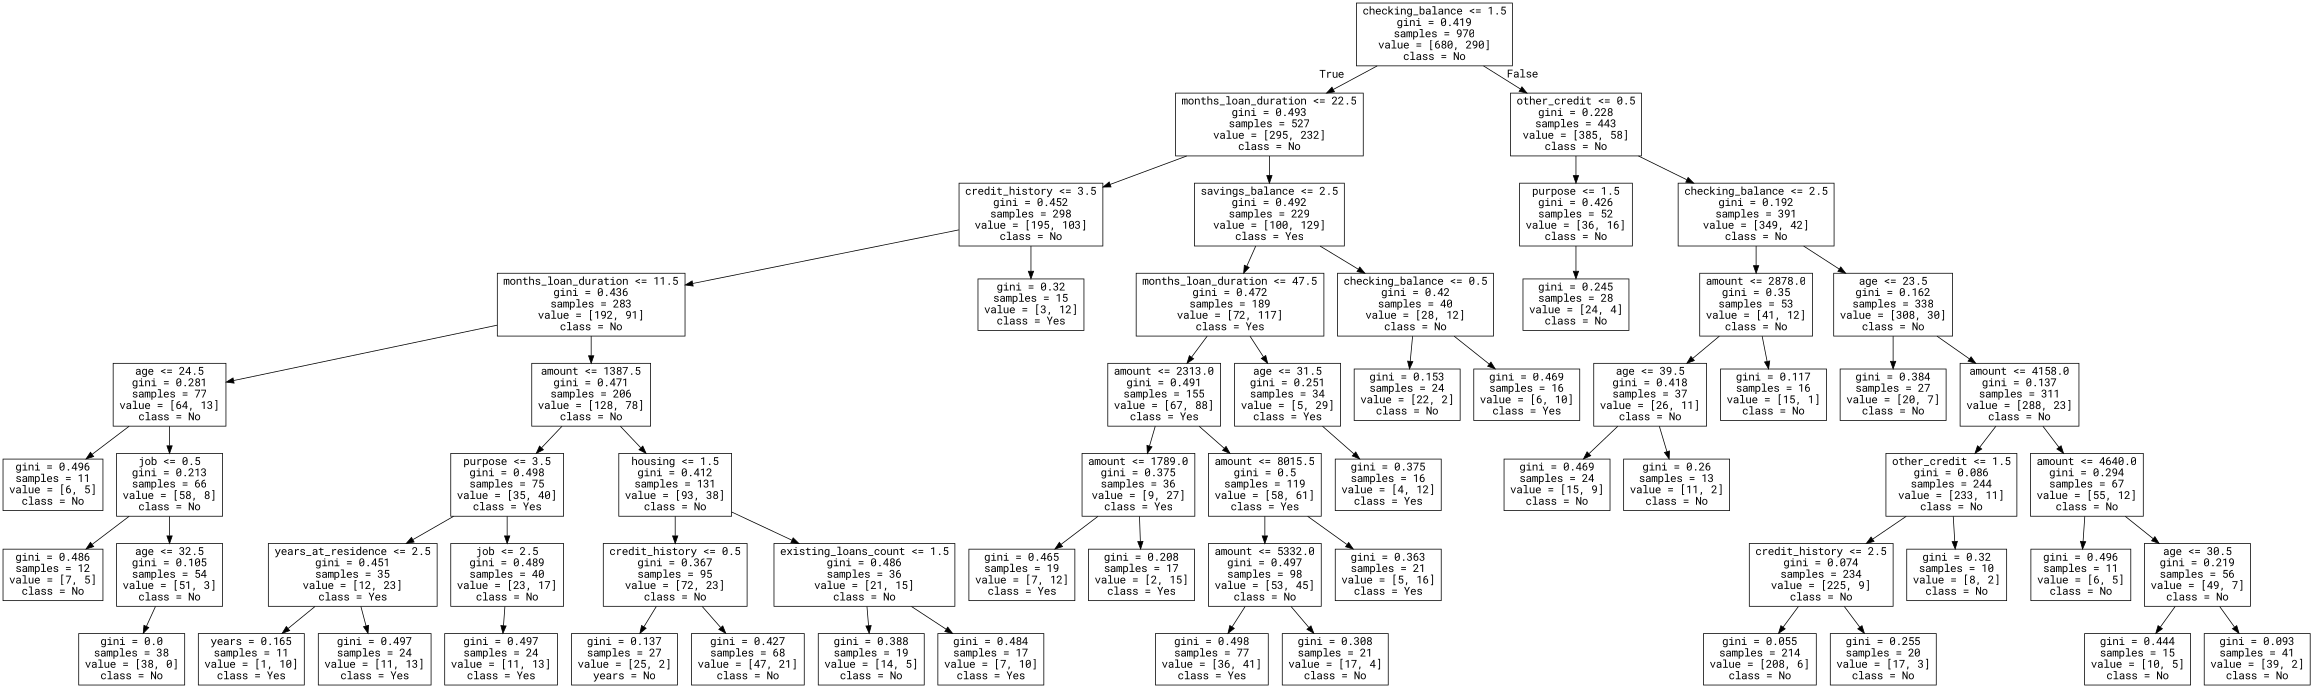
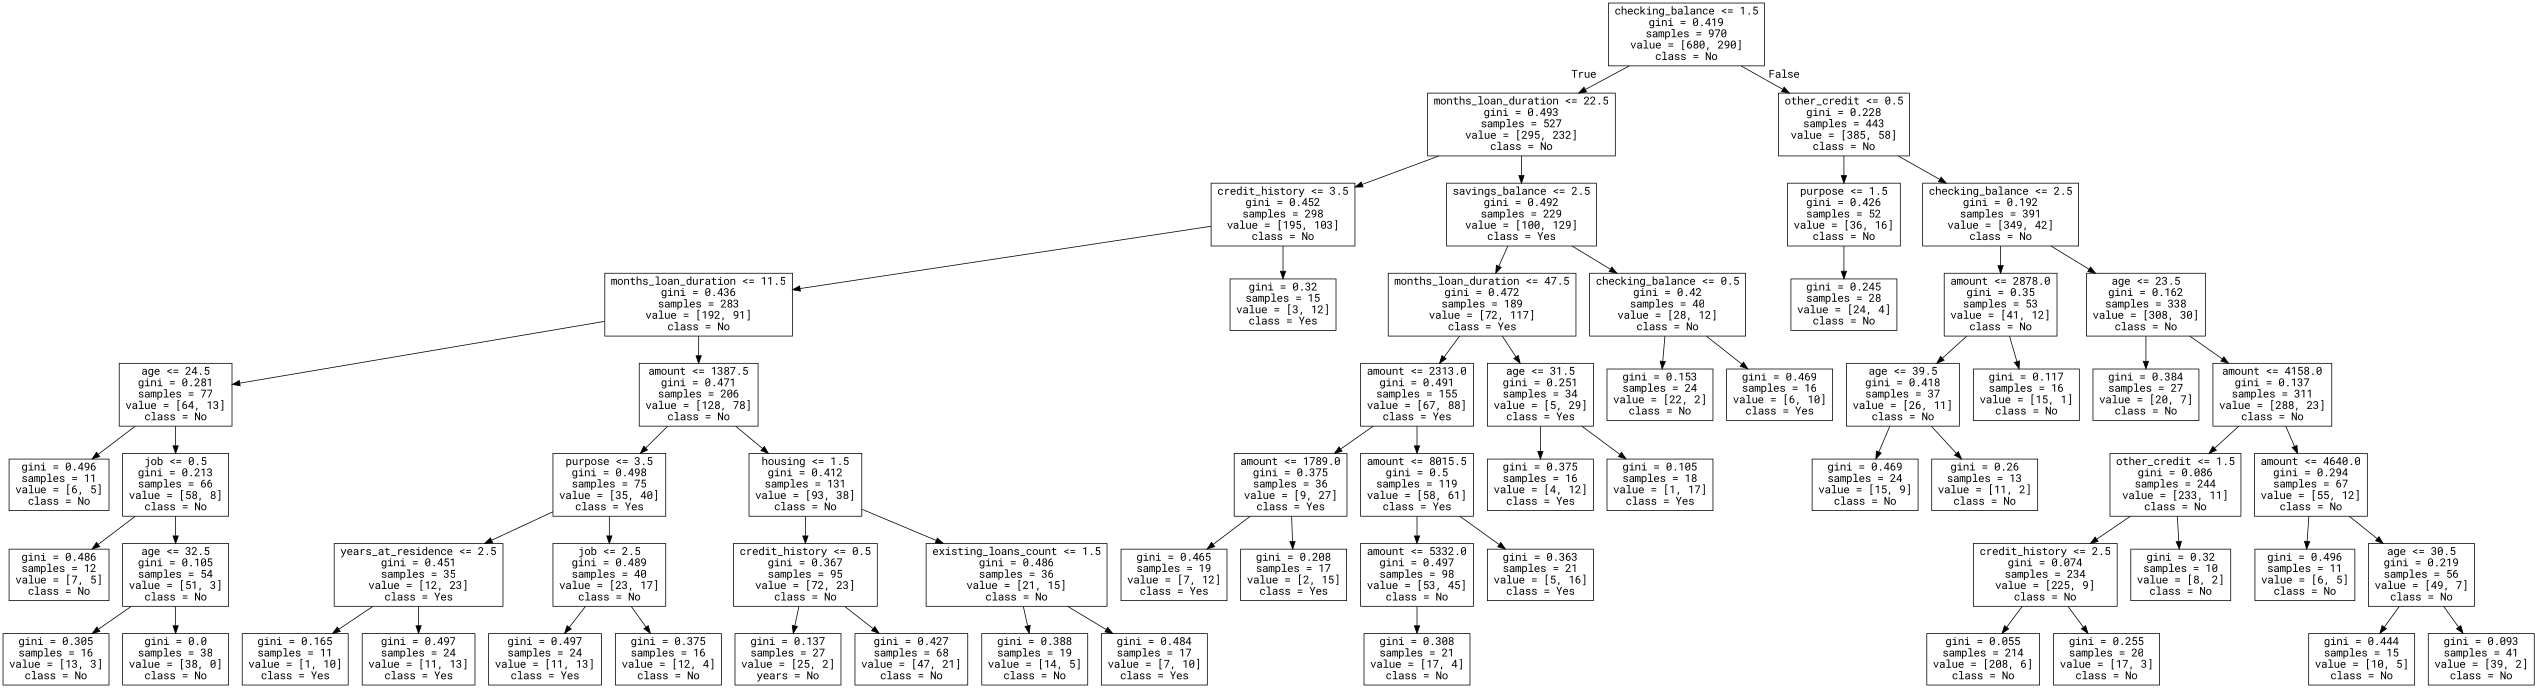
node "gini = 0.105 samples = 18 value = [1, 17] class = Yes": added
node "gini = 0.305 samples = 16 value = [13, 3] class = No": added
node "years = 0.165 samples = 11 value = [1, 10] class = Yes": label "years = 0.165 samples = 11 value = [1, 10] class = Yes" -> "gini = 0.165 samples = 11 value = [1, 10] class = Yes"
node "gini = 0.375 samples = 16 value = [12, 4] class = No": added
node "gini = 0.498 samples = 77 value = [36, 41] class = Yes": removed
